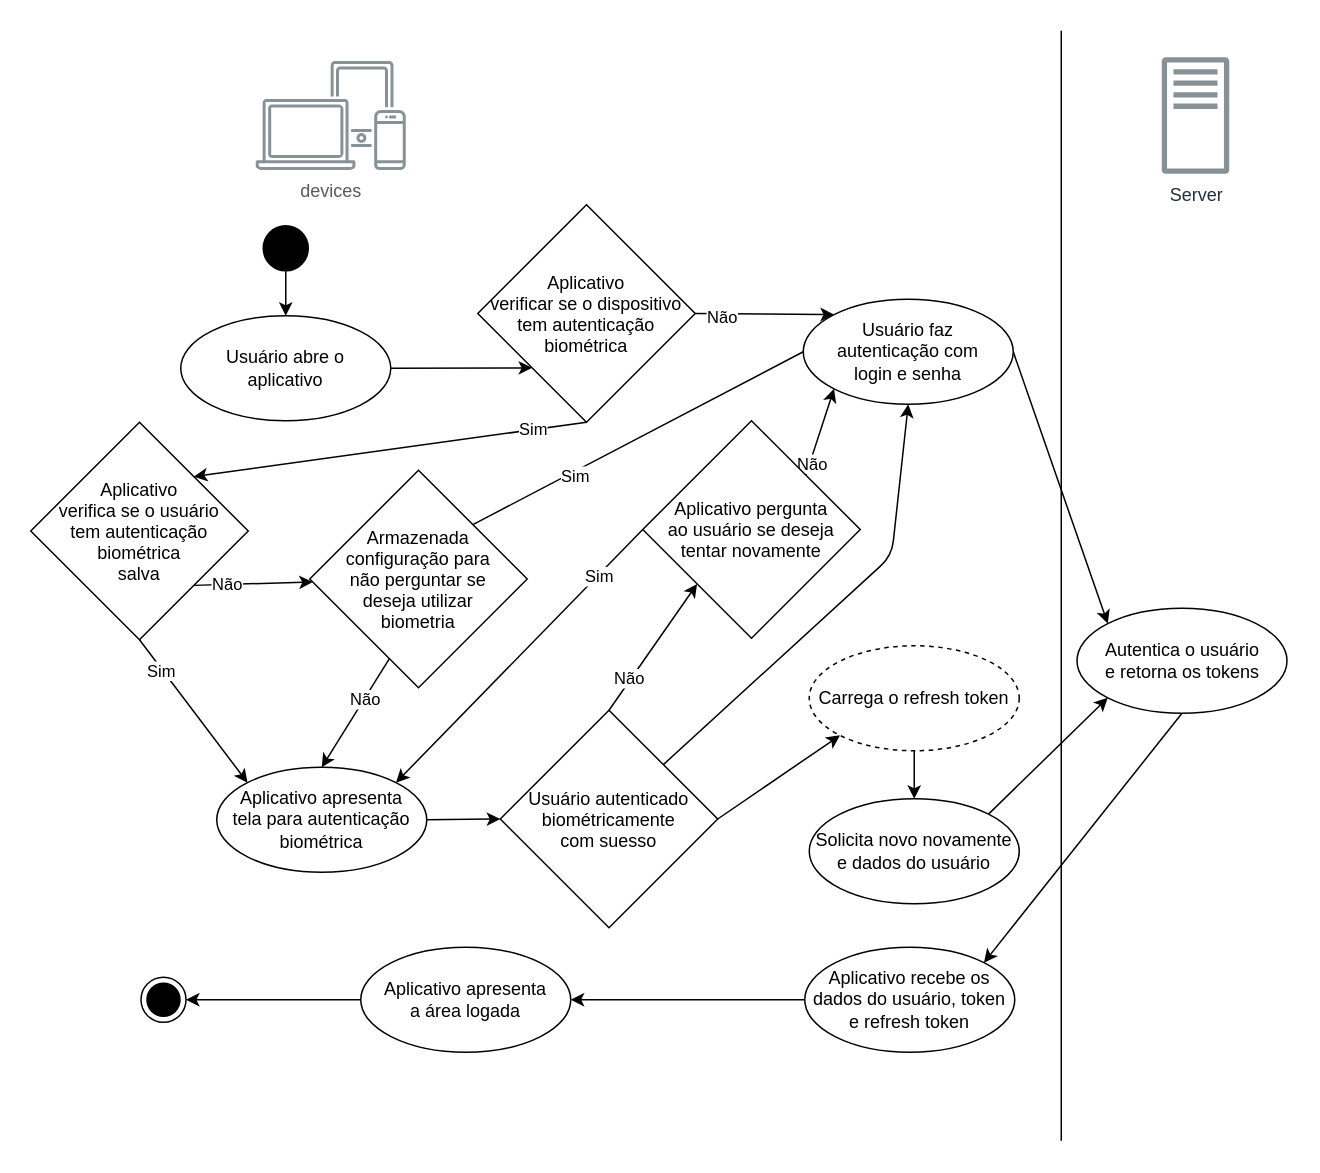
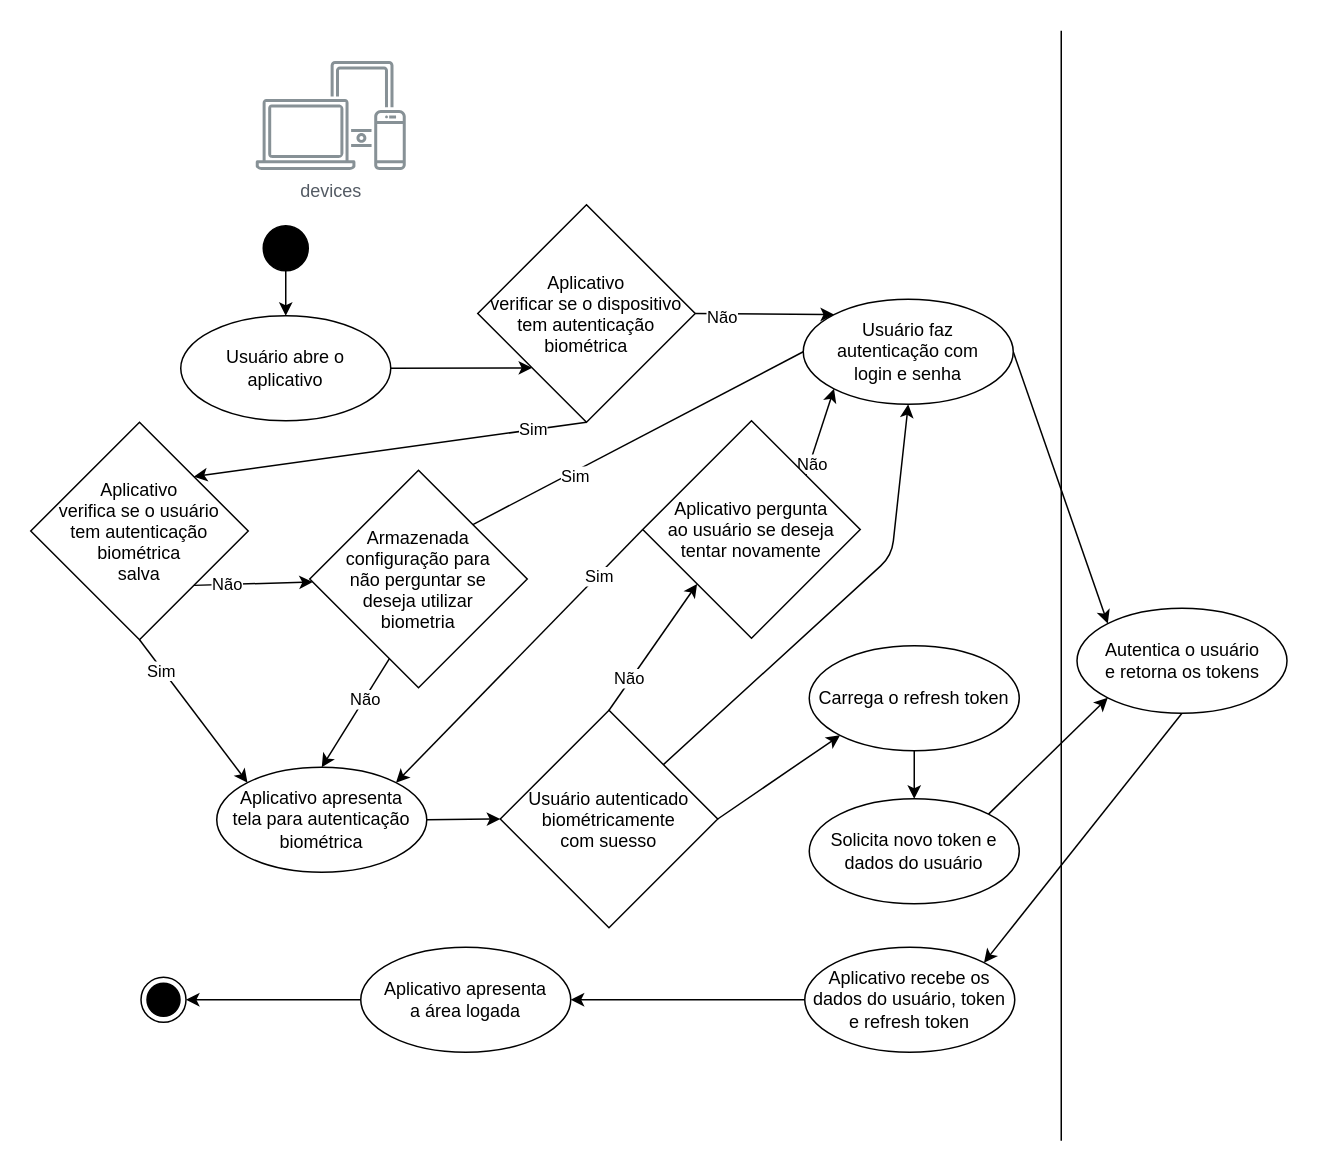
node "Server": removed
node "Carrega o refresh token": style dashed -> solid
node "Solicita novo novamente e dados do usuário": label "Solicita novo novamente e dados do usuário" -> "Solicita novo token e dados do usuário"
